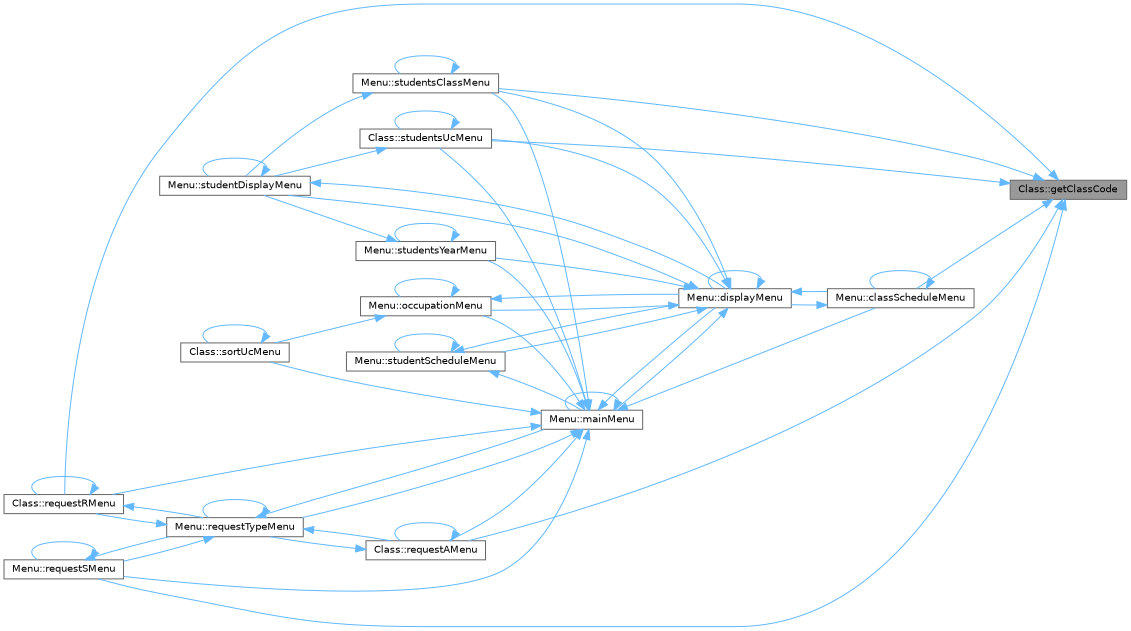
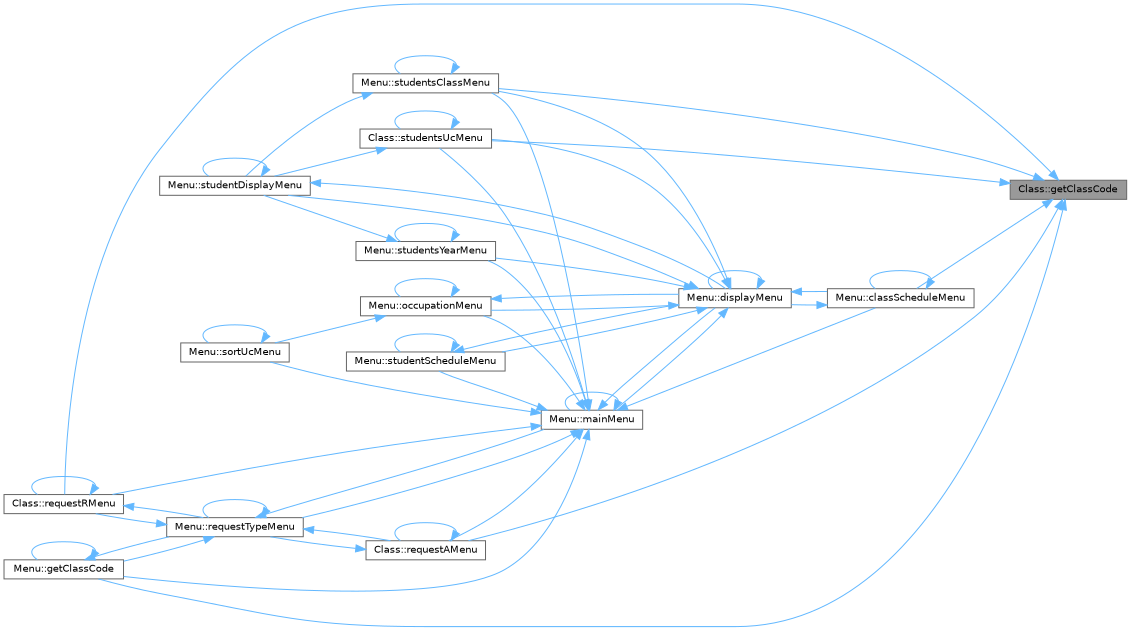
node "Class::sortUcMenu": label "Class::sortUcMenu" -> "Menu::sortUcMenu"
edge "Menu::mainMenu" -> "Menu::studentScheduleMenu": reversed
node "Menu::requestSMenu": label "Menu::requestSMenu" -> "Menu::getClassCode"
